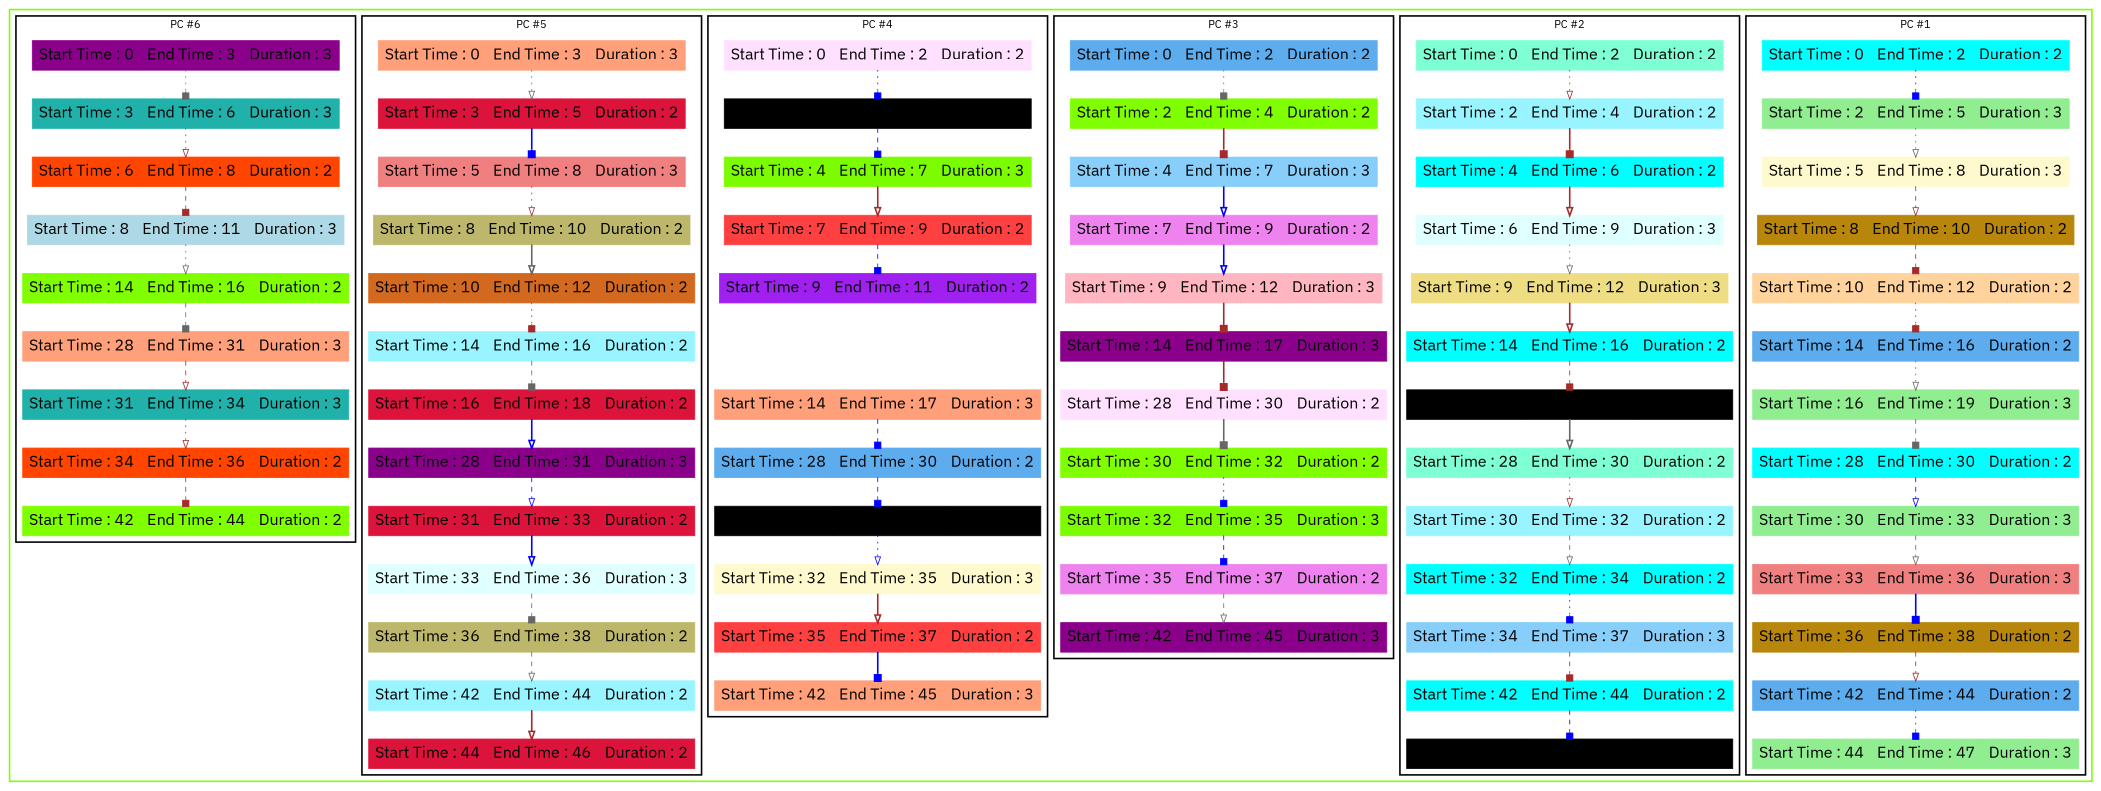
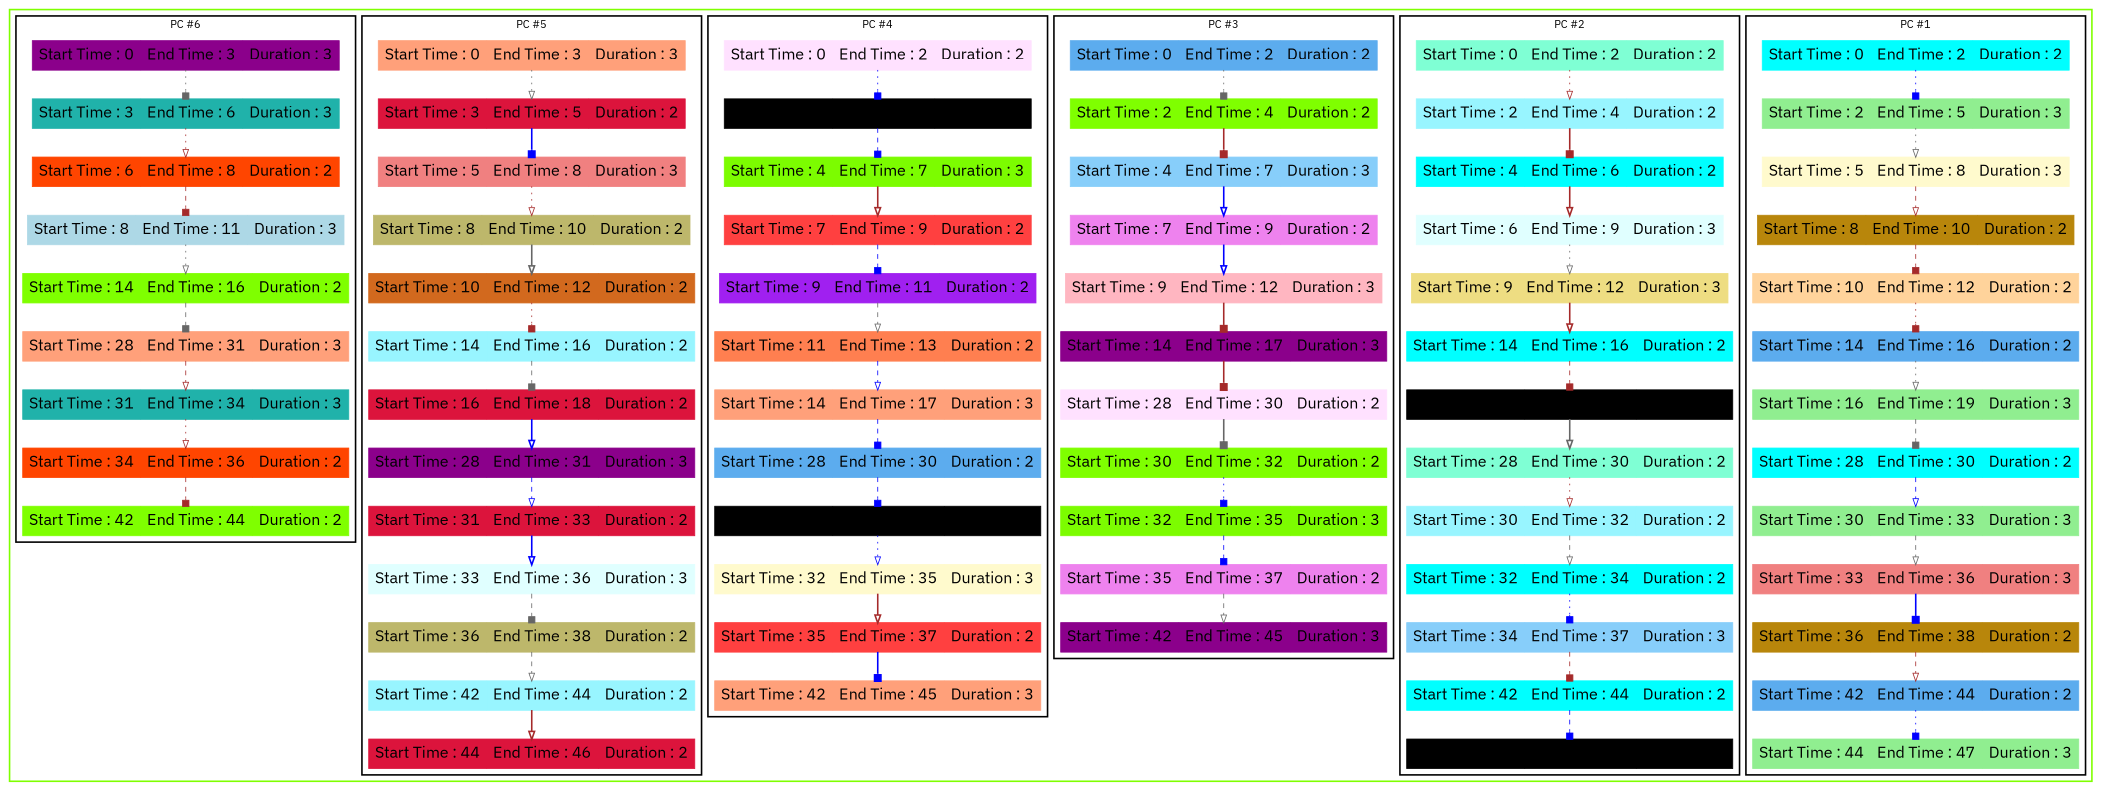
node "Start Time : 11": added
